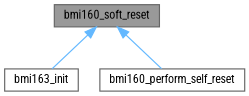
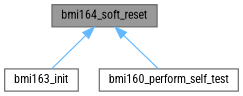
node "bmi160_soft_reset": label "bmi160_soft_reset" -> "bmi164_soft_reset"
node "bmi160_perform_self_reset": label "bmi160_perform_self_reset" -> "bmi160_perform_self_test"
